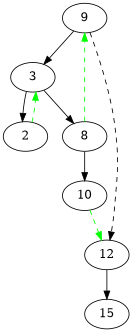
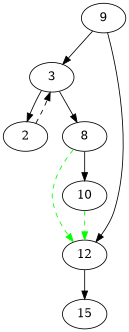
edge "8" -> "9": now "8" -> "12"
edge "2" -> "3": color green -> black
edge "9" -> "12": style dashed -> solid
